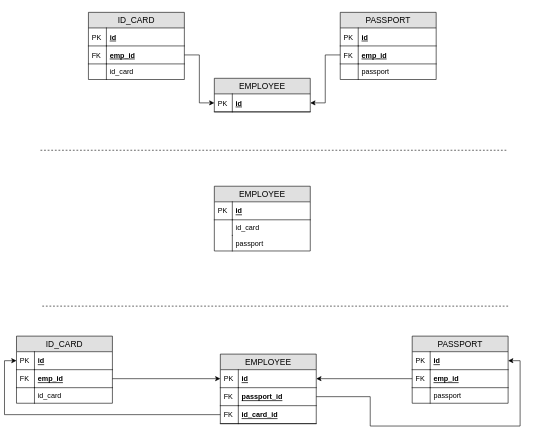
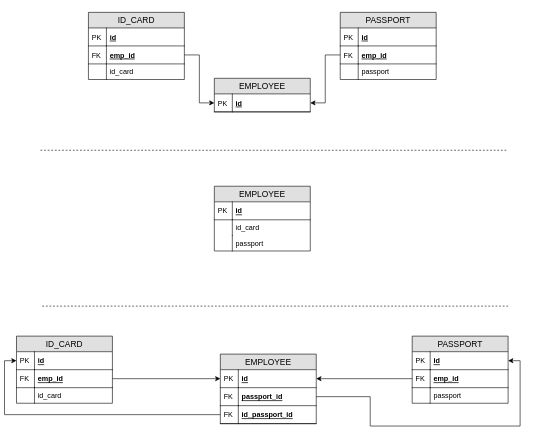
node "id_card_id": label "id_card_id" -> "id_passport_id"
